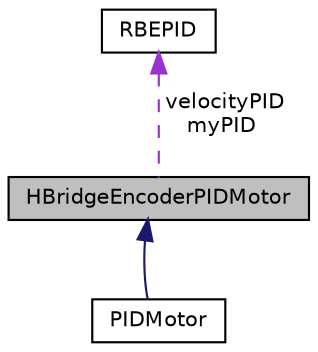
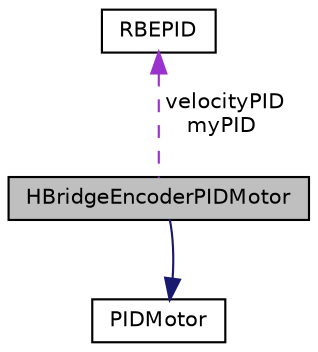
edge "PIDMotor" -> "HBridgeEncoderPIDMotor": reversed
